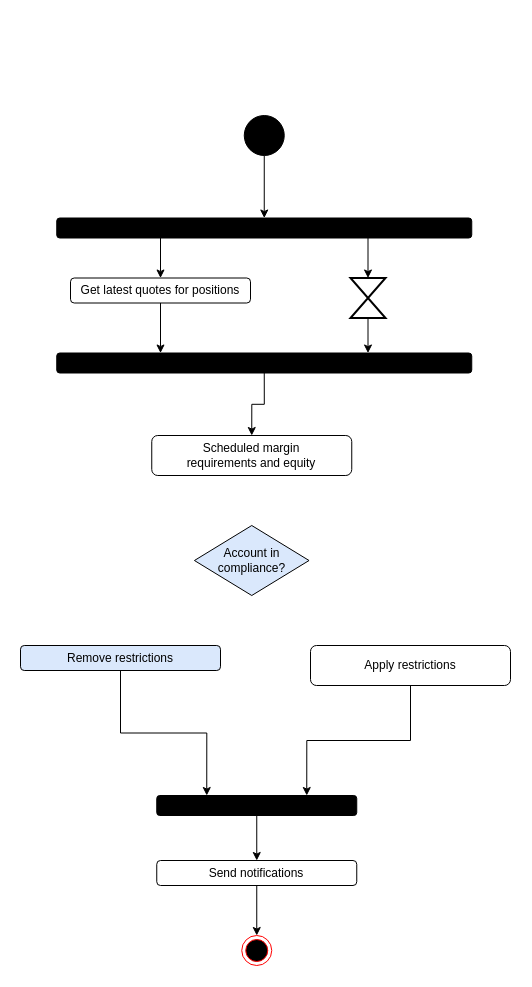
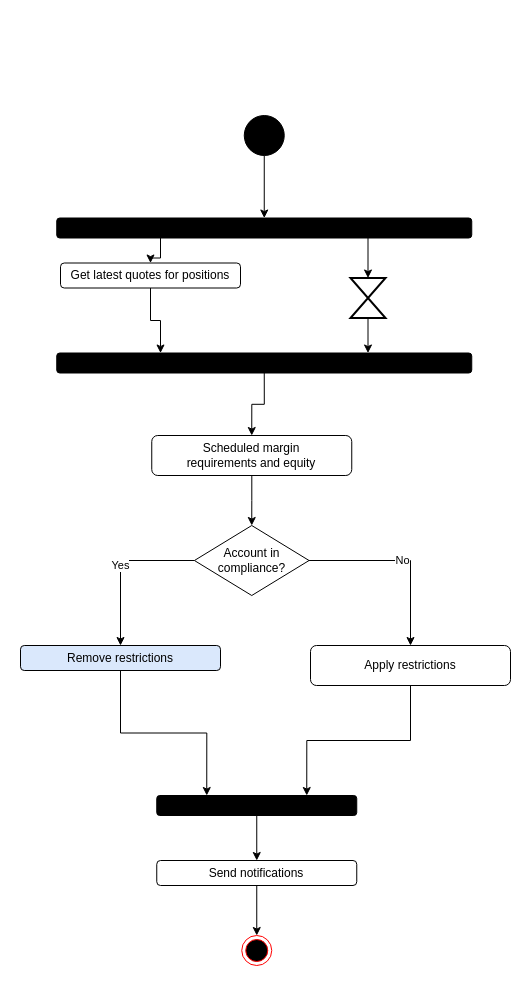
node "Get latest quotes for positions": moved (161, 291) -> (151, 276)
edge "Scheduled margin requirements and equity" -> "Account in compliance?": added
node "Account in compliance?": fillcolor #dae8fc -> #ffffff
edge "Account in compliance?" -> "Apply restrictions": added, label "No"
edge "Account in compliance?" -> "Remove restrictions": added, label "Yes"
